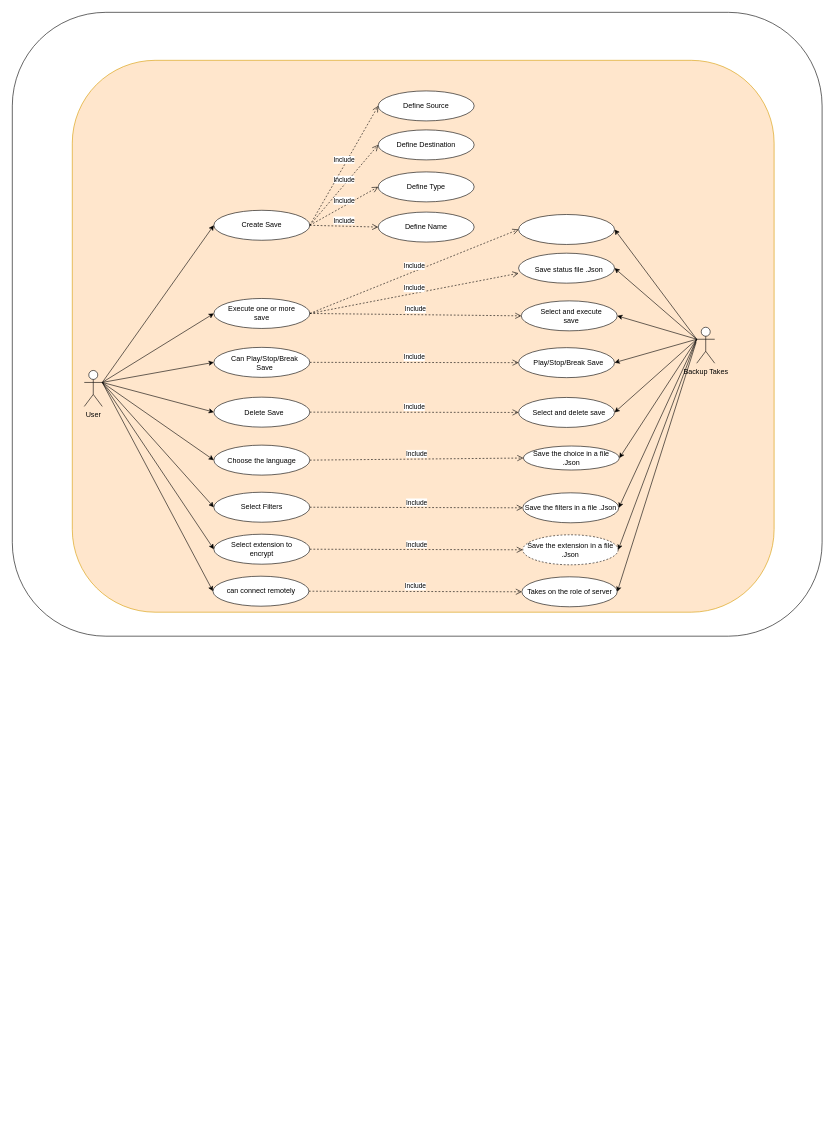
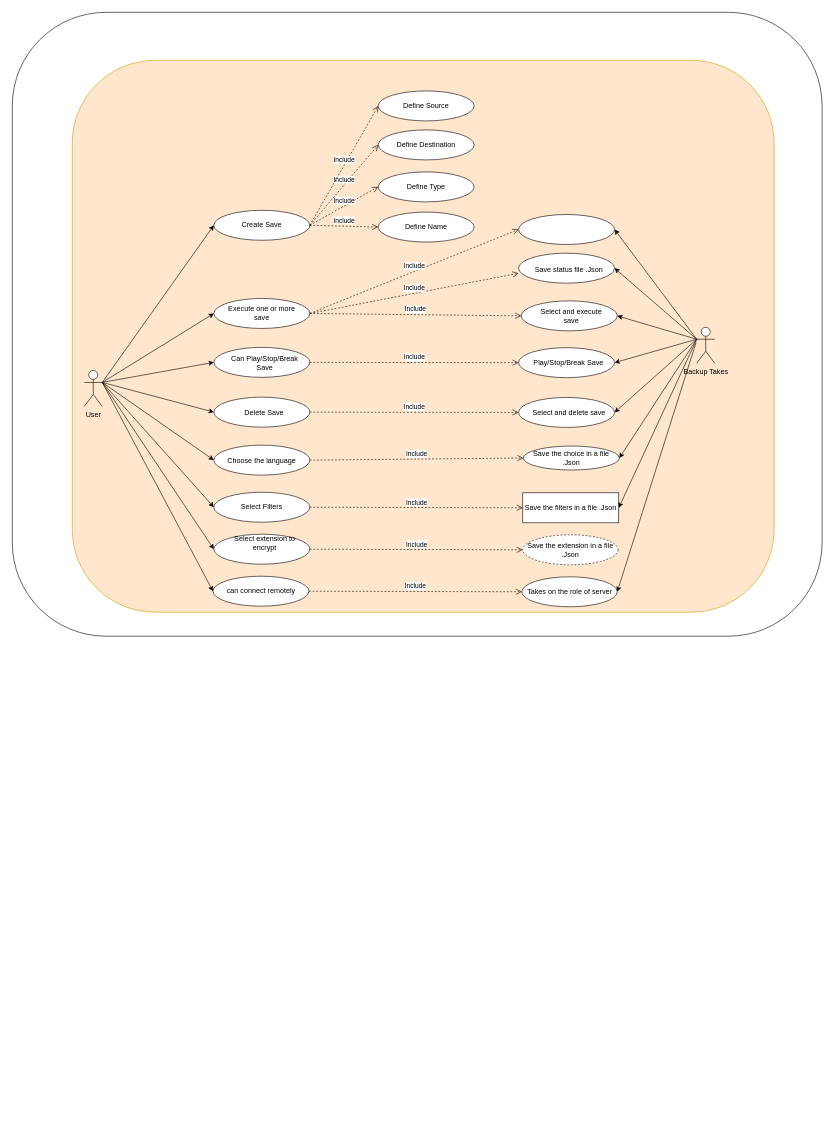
edge "Backup Takes" -> "Save the extension in a file .Json": removed
node "Save the filters in a file .Json": shape ellipse -> rectangle
node "Select extension to encrypt": moved (262, 549) -> (265, 543)
